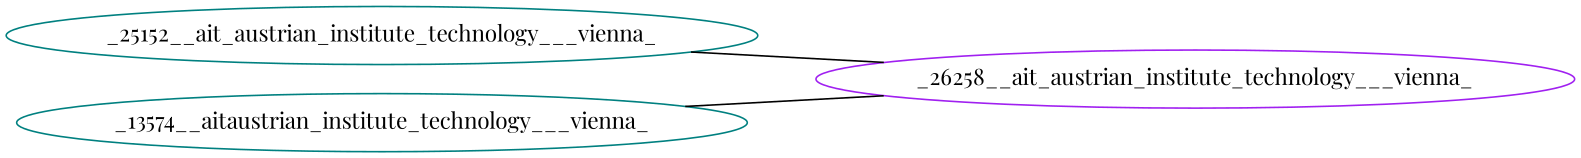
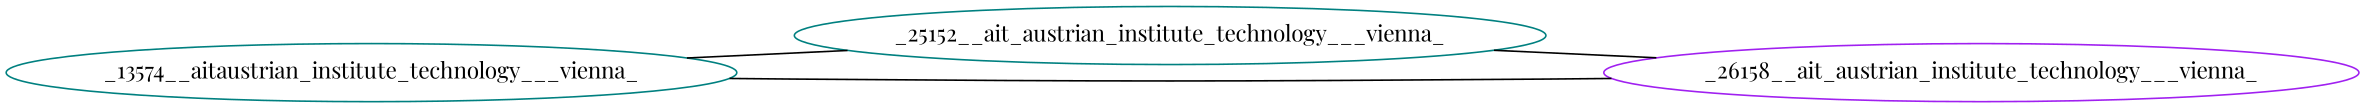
edge "_25152__ait_austrian_institute_technology___vienna_" -- "_13574__aitaustrian_institute_technology___vienna_": added
node "_26258__ait_austrian_institute_technology___vienna_": label "_26258__ait_austrian_institute_technology___vienna_" -> "_26158__ait_austrian_institute_technology___vienna_"
